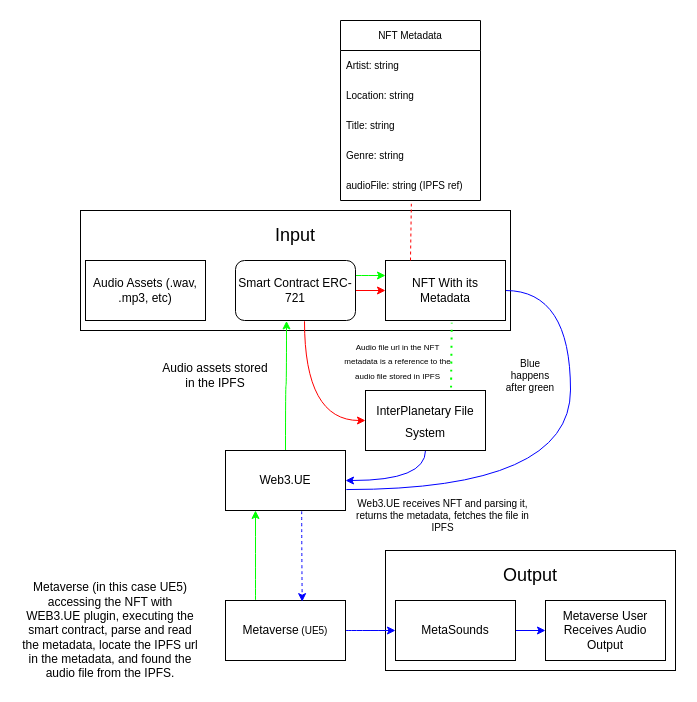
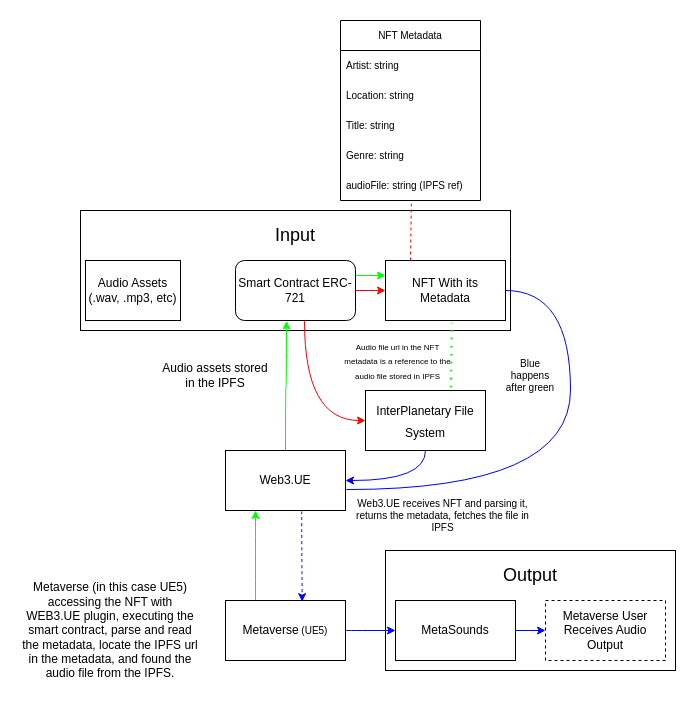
node "Audio Assets (.wav, .mp3, etc)": size 120x60 -> 95x60
node "Metaverse User Receives Audio Output": style solid -> dashed
